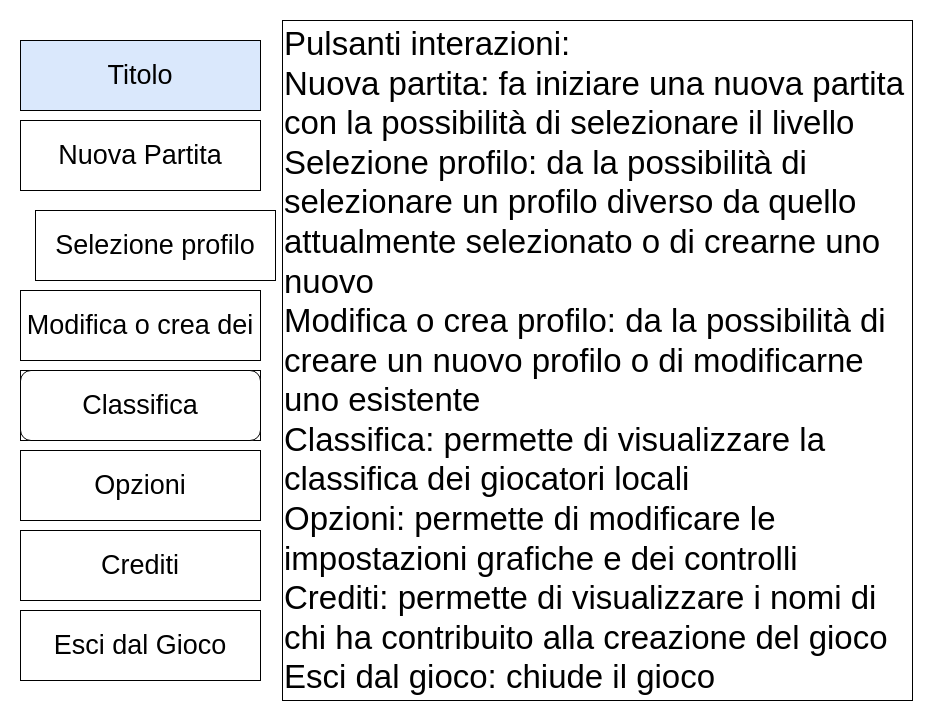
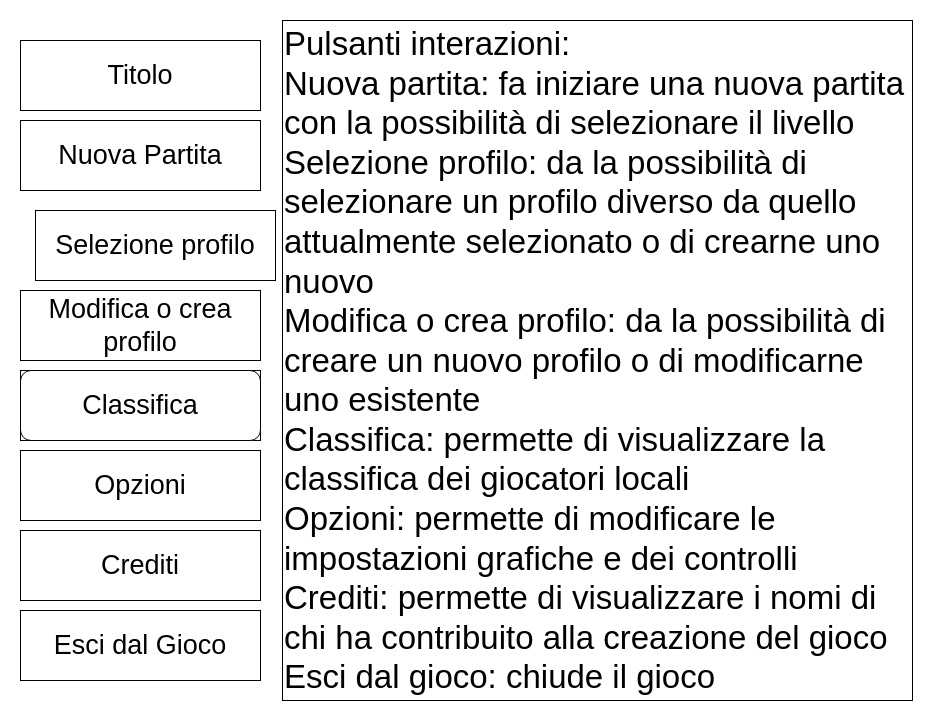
node "Titolo": fillcolor #dae8fc -> #ffffff
node "Modifica o crea dei": label "Modifica o crea dei" -> "Modifica o crea profilo"
